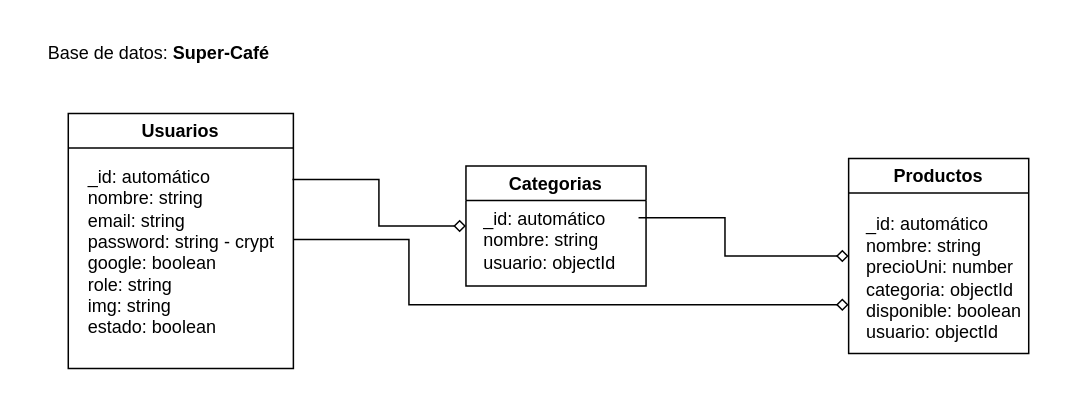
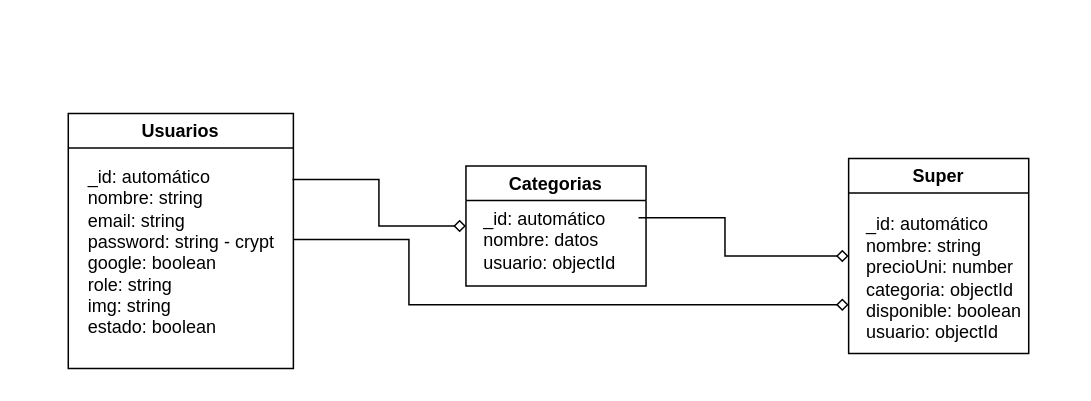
node "Base de datos: Super-Café": removed
node "Productos": label "Productos" -> "Super"
node "_id: automático nombre: string usuario: objectId": label "_id: automático nombre: string usuario: objectId" -> "_id: automático nombre: datos usuario: objectId"
